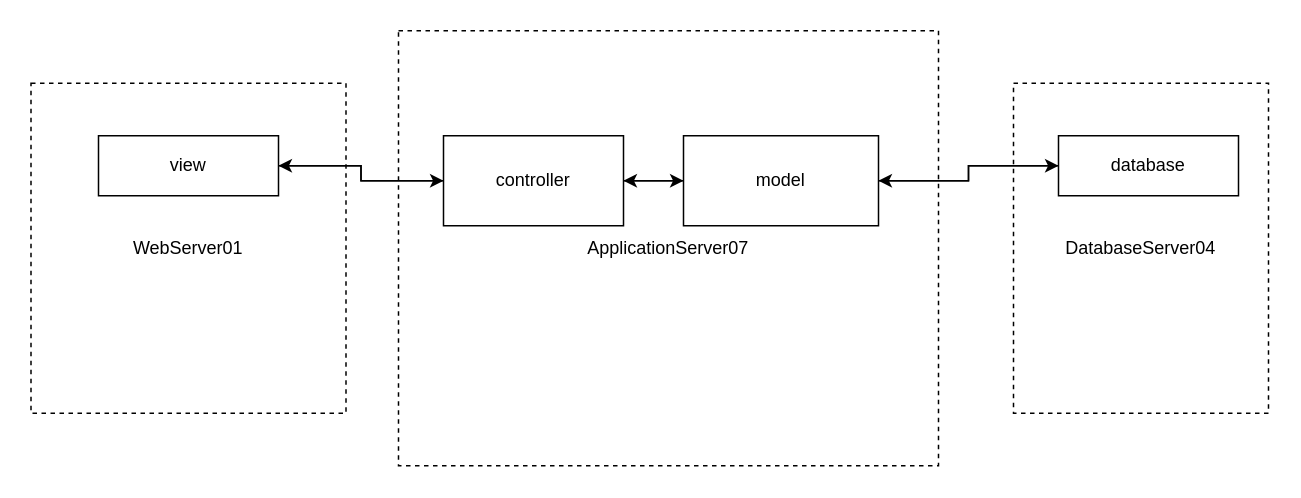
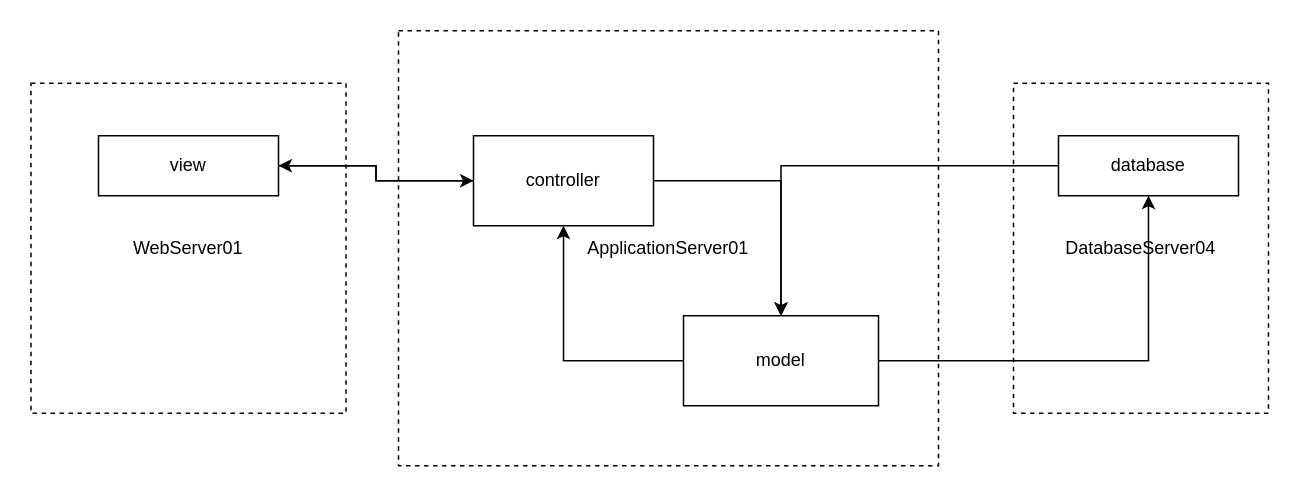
node "controller": moved (533, 181) -> (563, 181)
node "model": moved (781, 181) -> (781, 361)
node "ApplicationServer07": label "ApplicationServer07" -> "ApplicationServer01"
